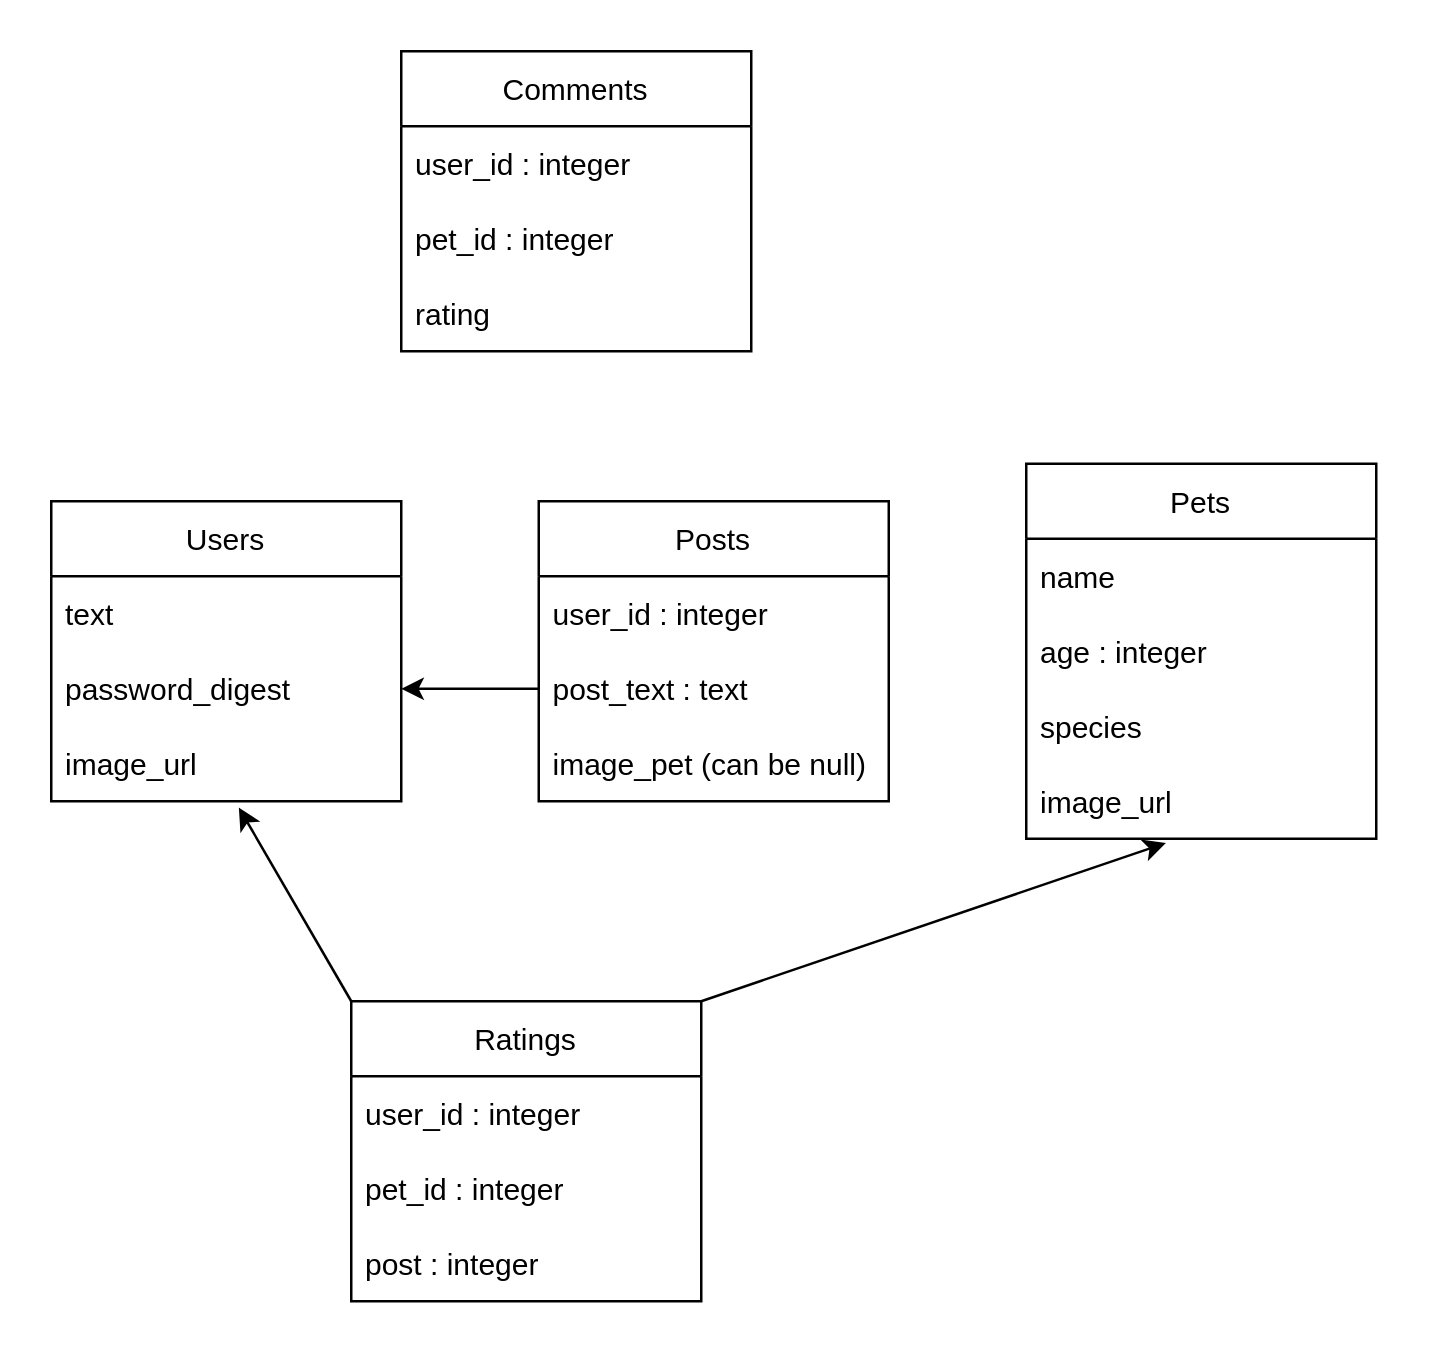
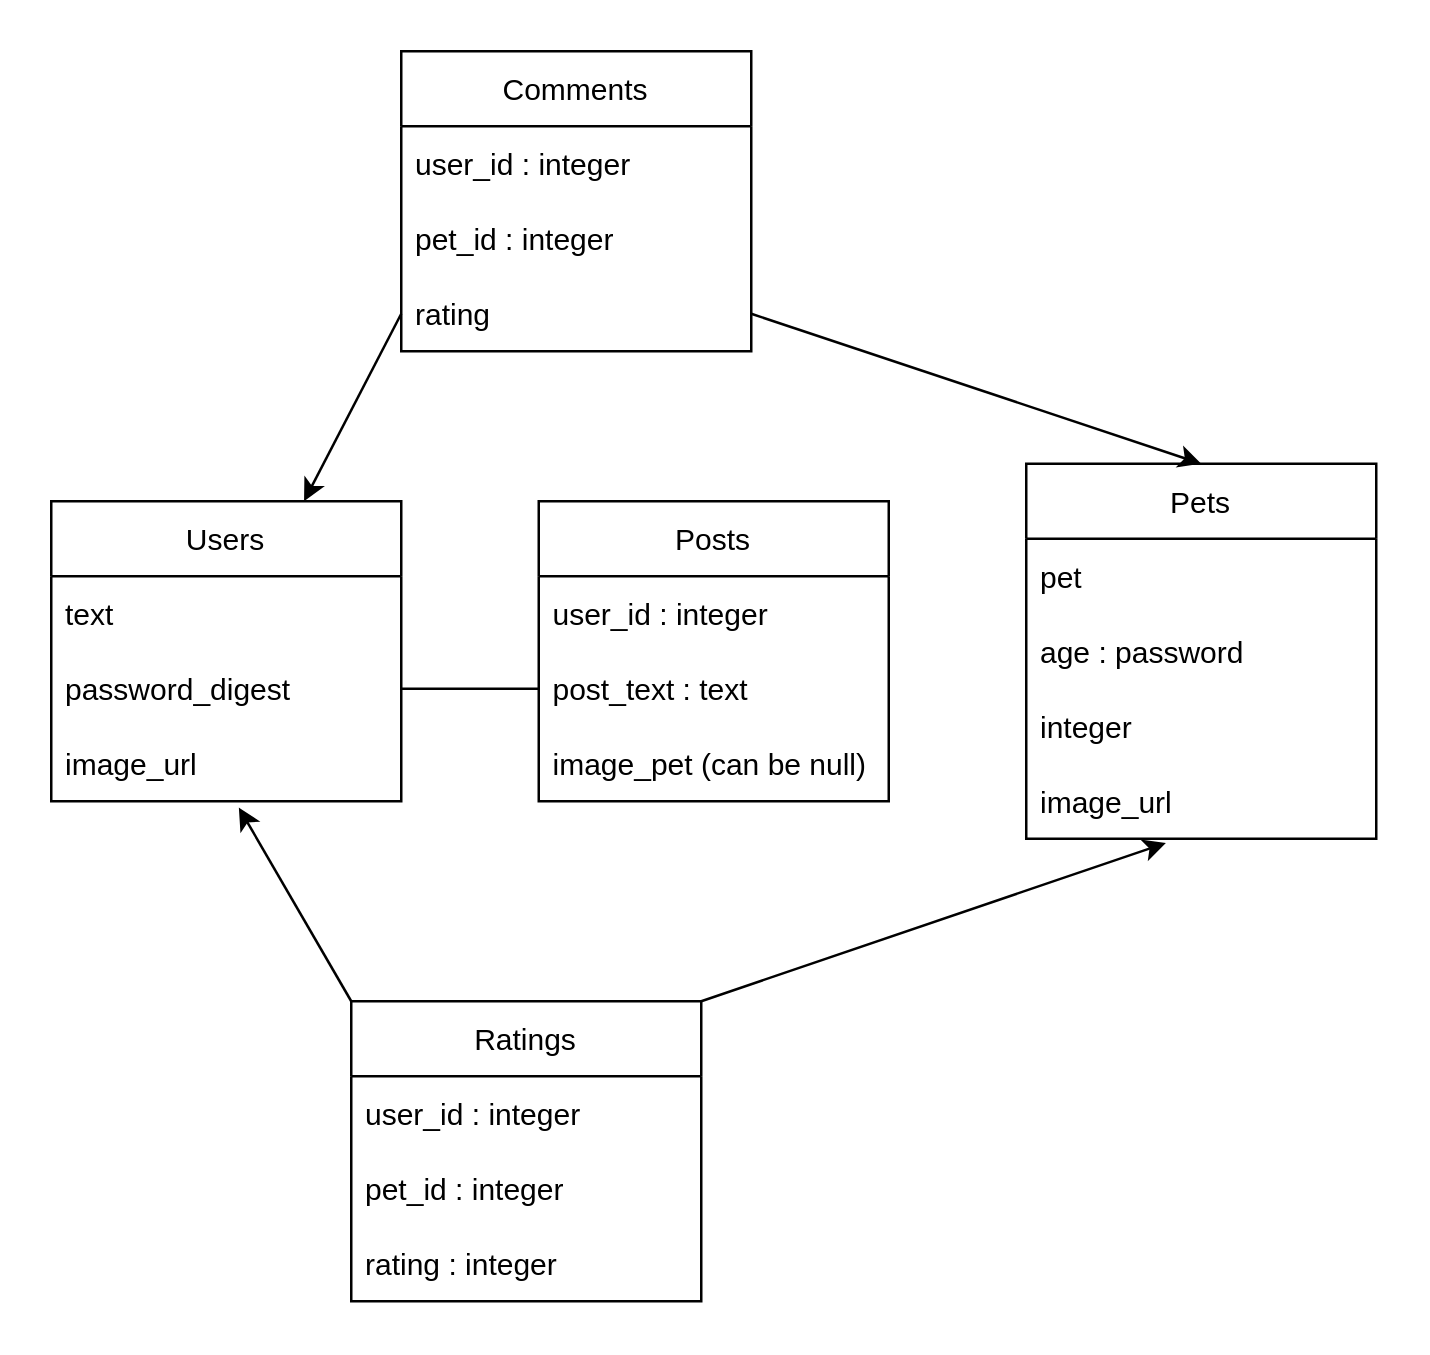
edge "rating" -> "Pets": added
edge "rating" -> "Users": added
node "name": label "name" -> "pet"
node "age : integer": label "age : integer" -> "age : password"
edge "post_text : text" -> "password_digest": arrowhead classic -> none
node "species": label "species" -> "integer"
node "post : integer": label "post : integer" -> "rating : integer"
